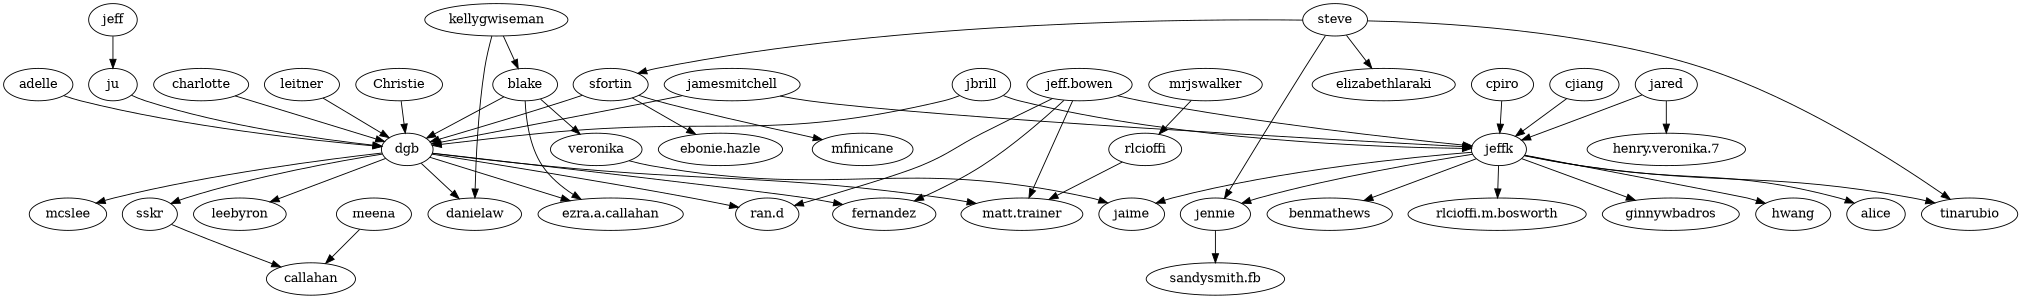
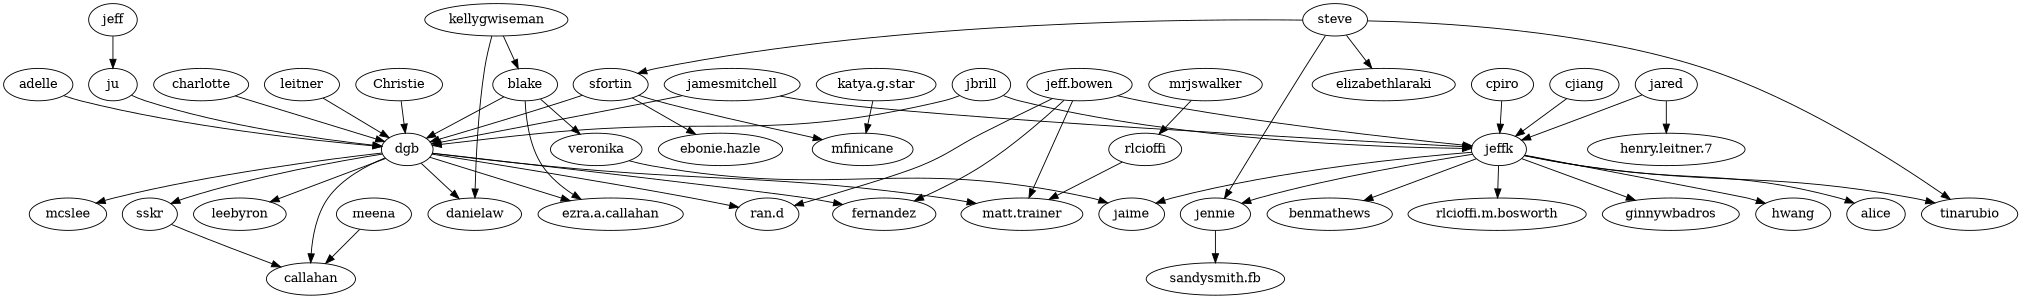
node "katya.g.star": added
node "henry.veronika.7": label "henry.veronika.7" -> "henry.leitner.7"
edge "dgb" -> "callahan": added
